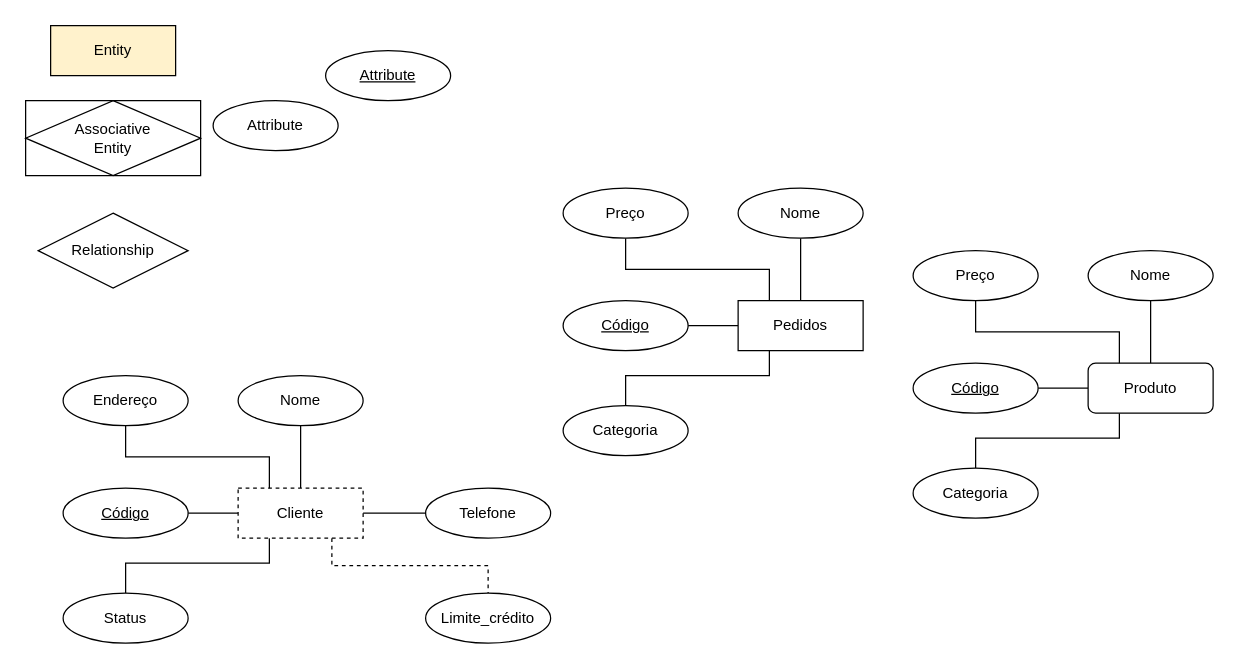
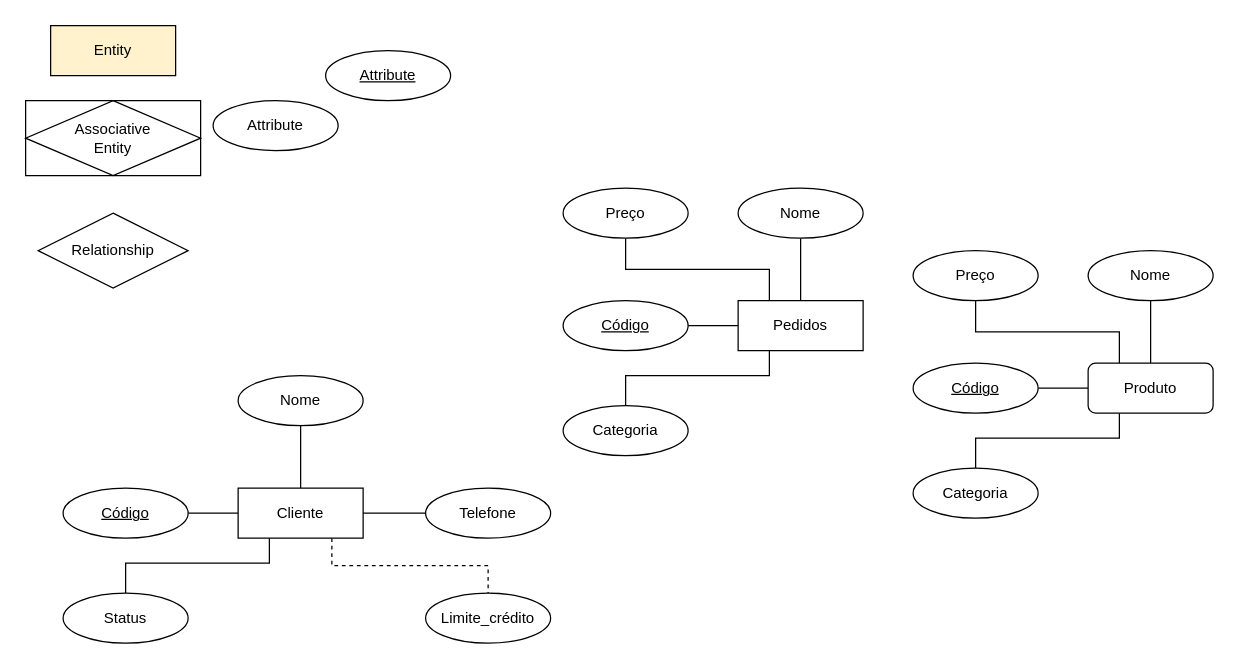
node "Endereço": removed
edge "Endereço" -- "Cliente": removed
node "Cliente": style dashed -> solid
